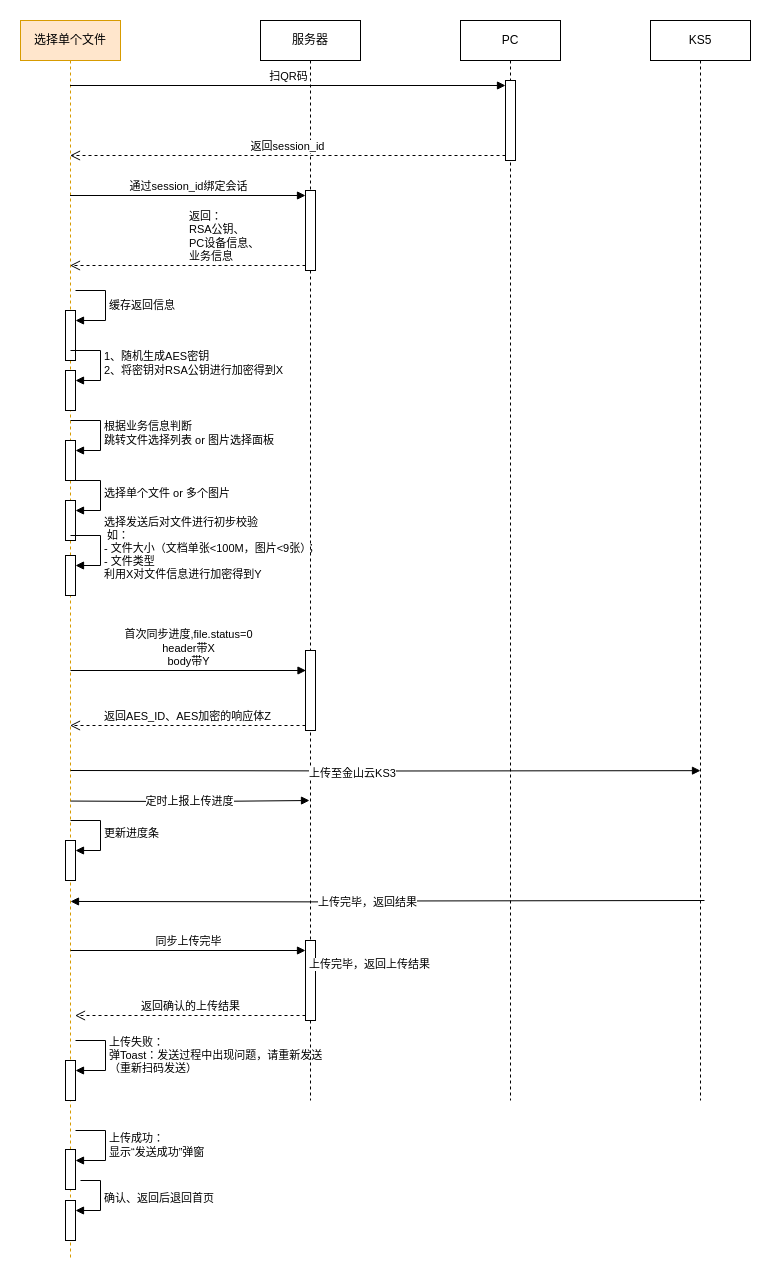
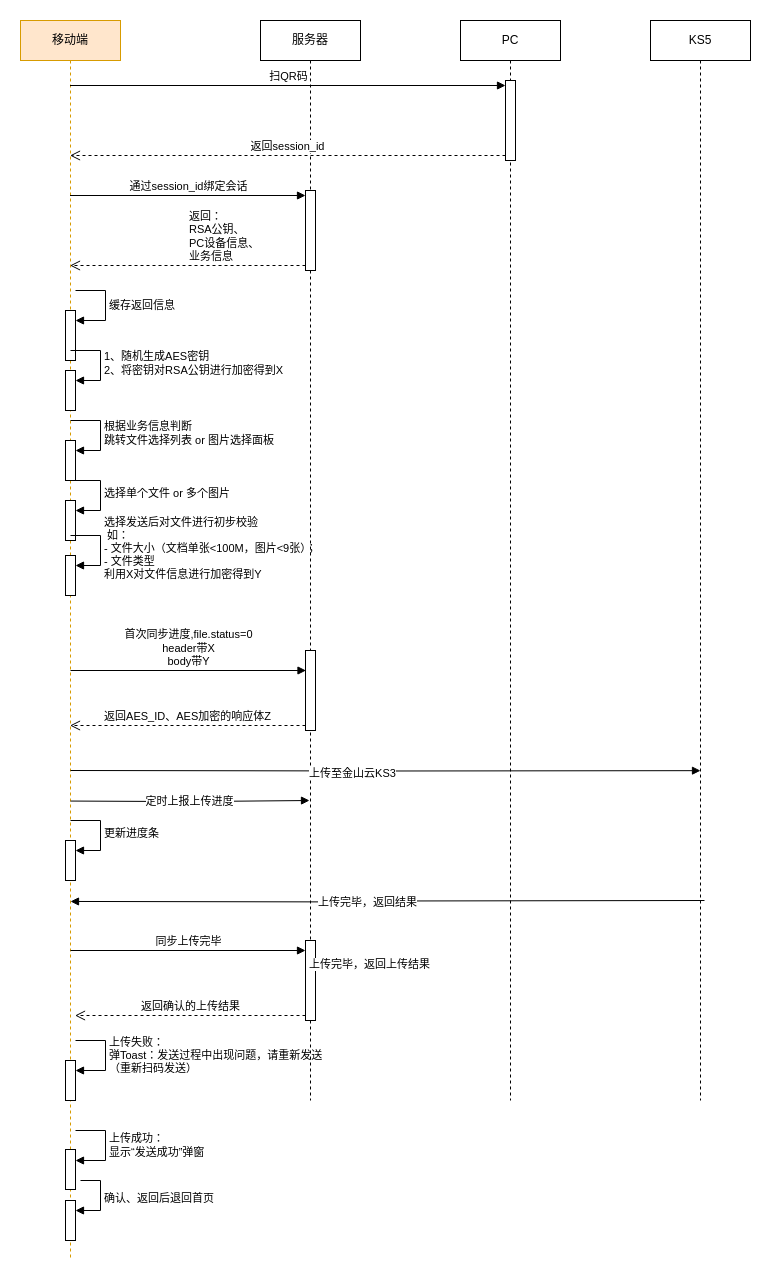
node "选择单个文件": label "选择单个文件" -> "移动端"
